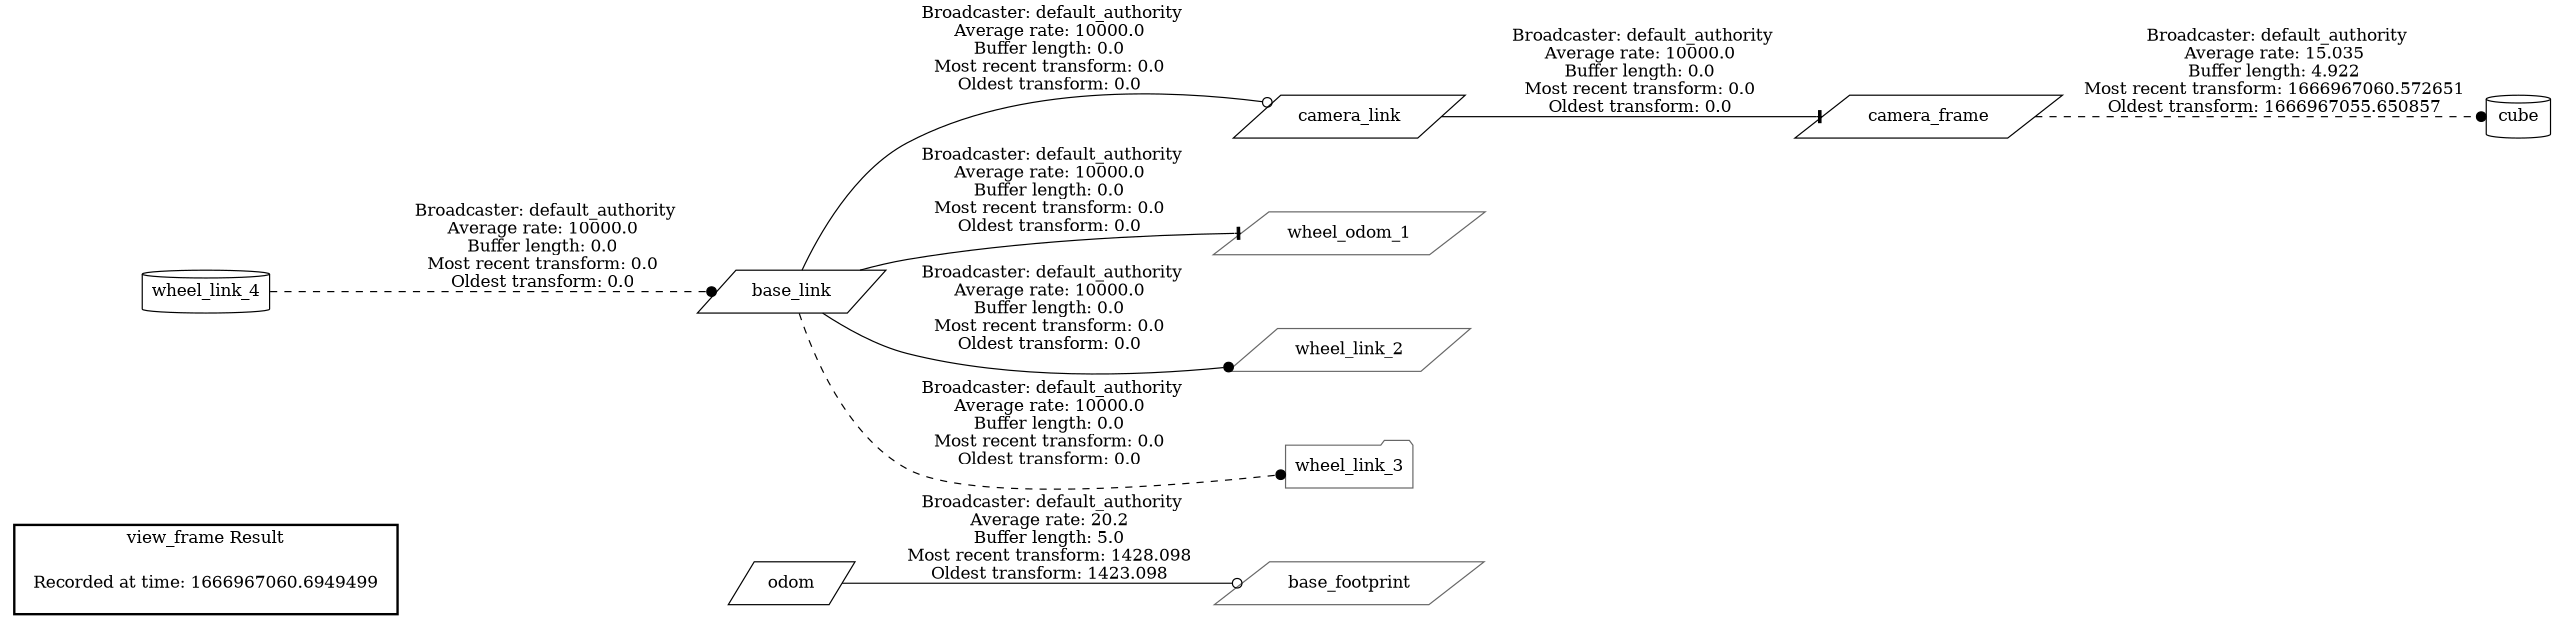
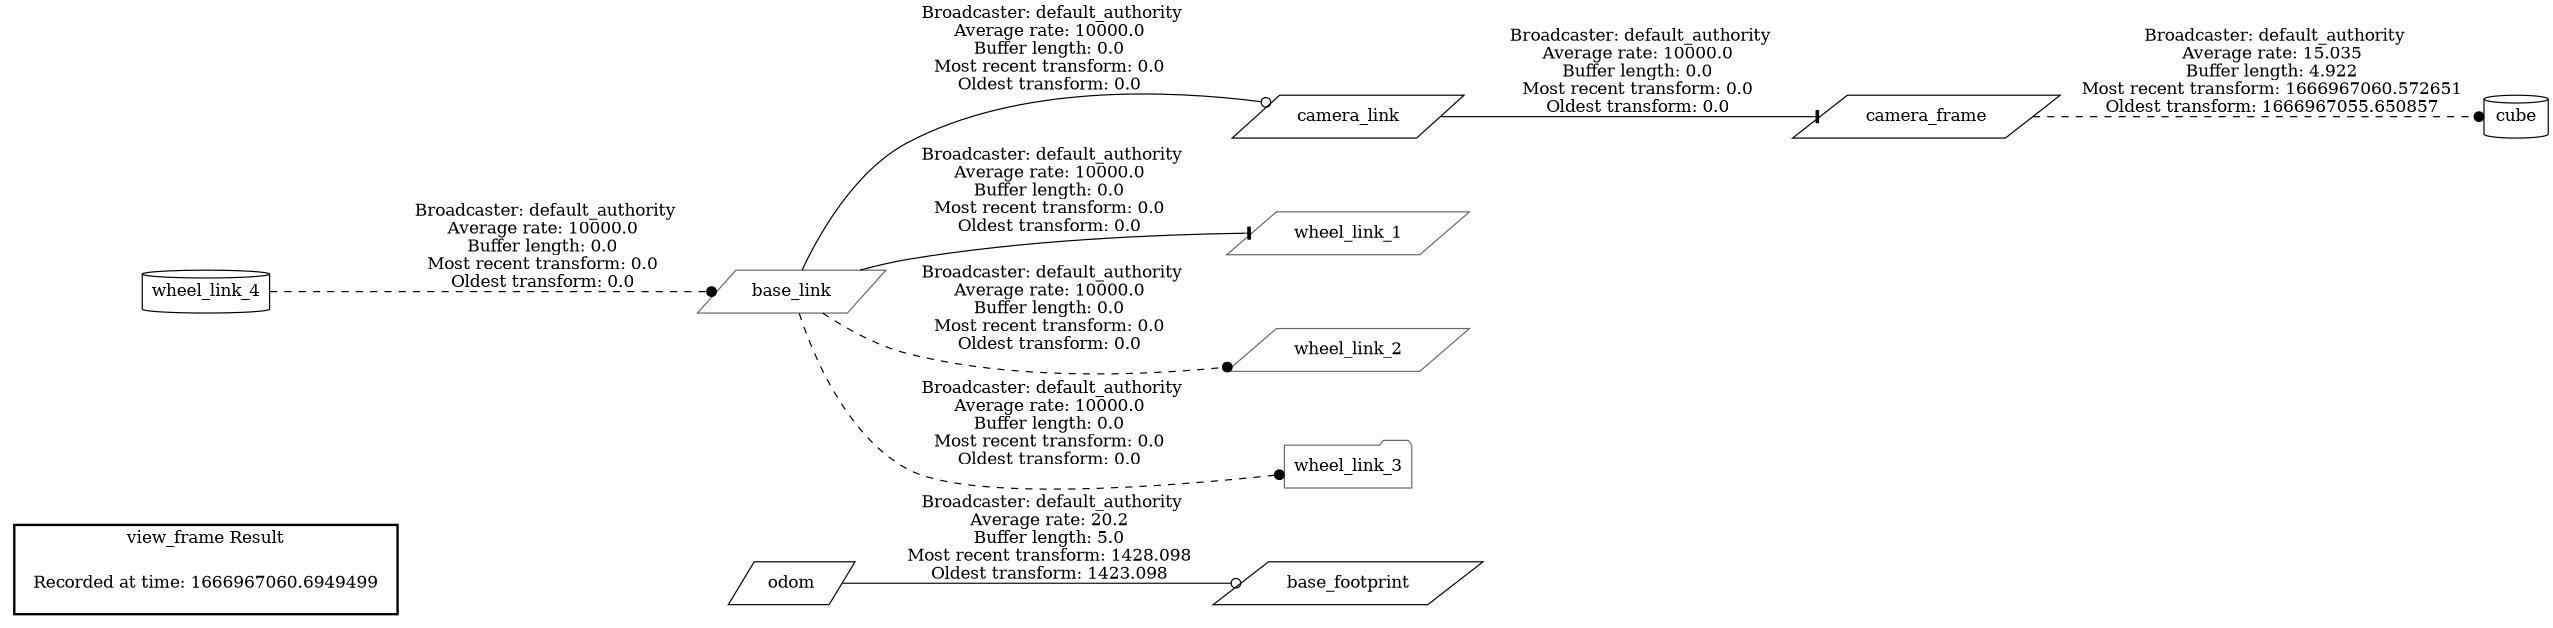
node "wheel_odom_1": label "wheel_odom_1" -> "wheel_link_1"
node "base_link": color black -> gray40
edge "base_link" -> "wheel_link_2": style solid -> dashed
node "base_footprint": color gray40 -> black
